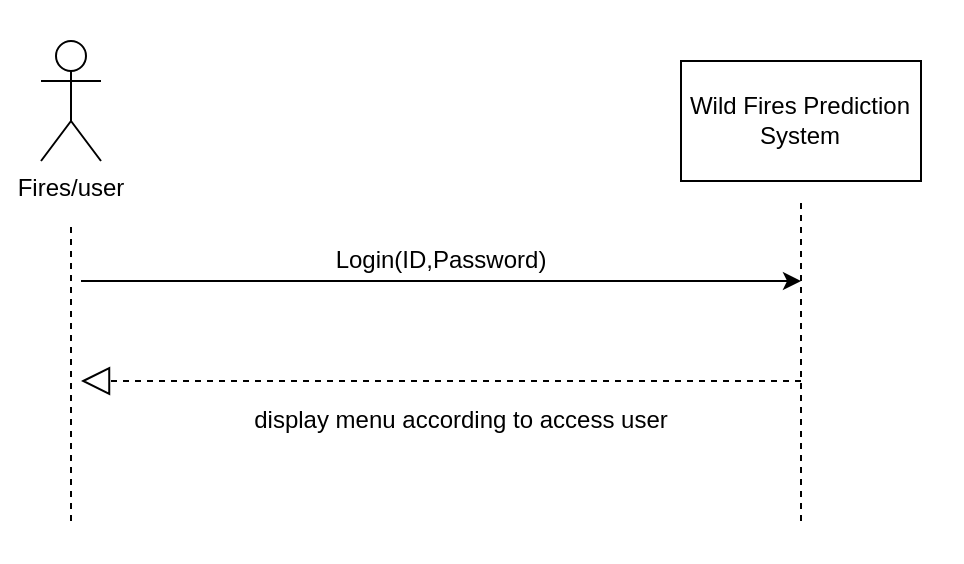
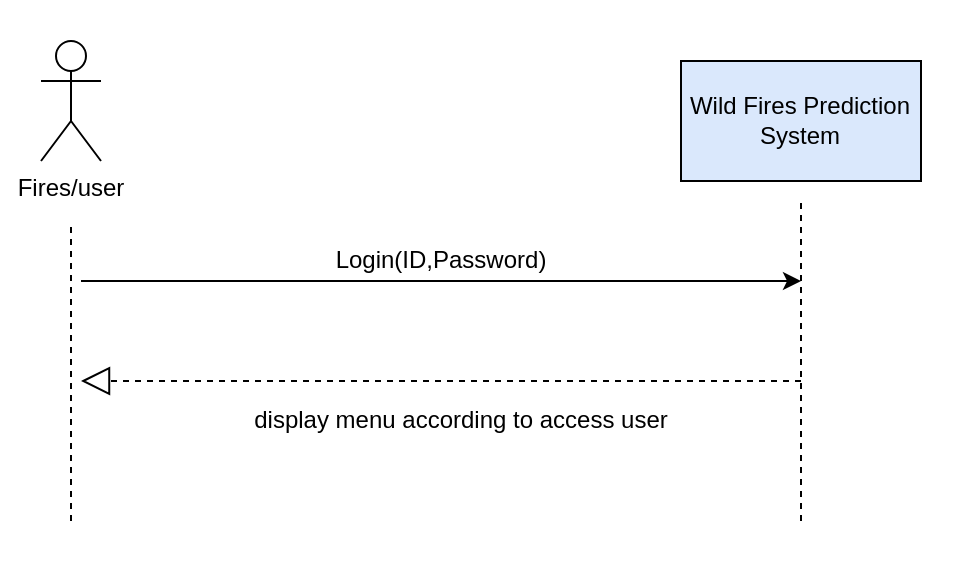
node "Wild Fires Prediction System": fillcolor #ffffff -> #dae8fc
